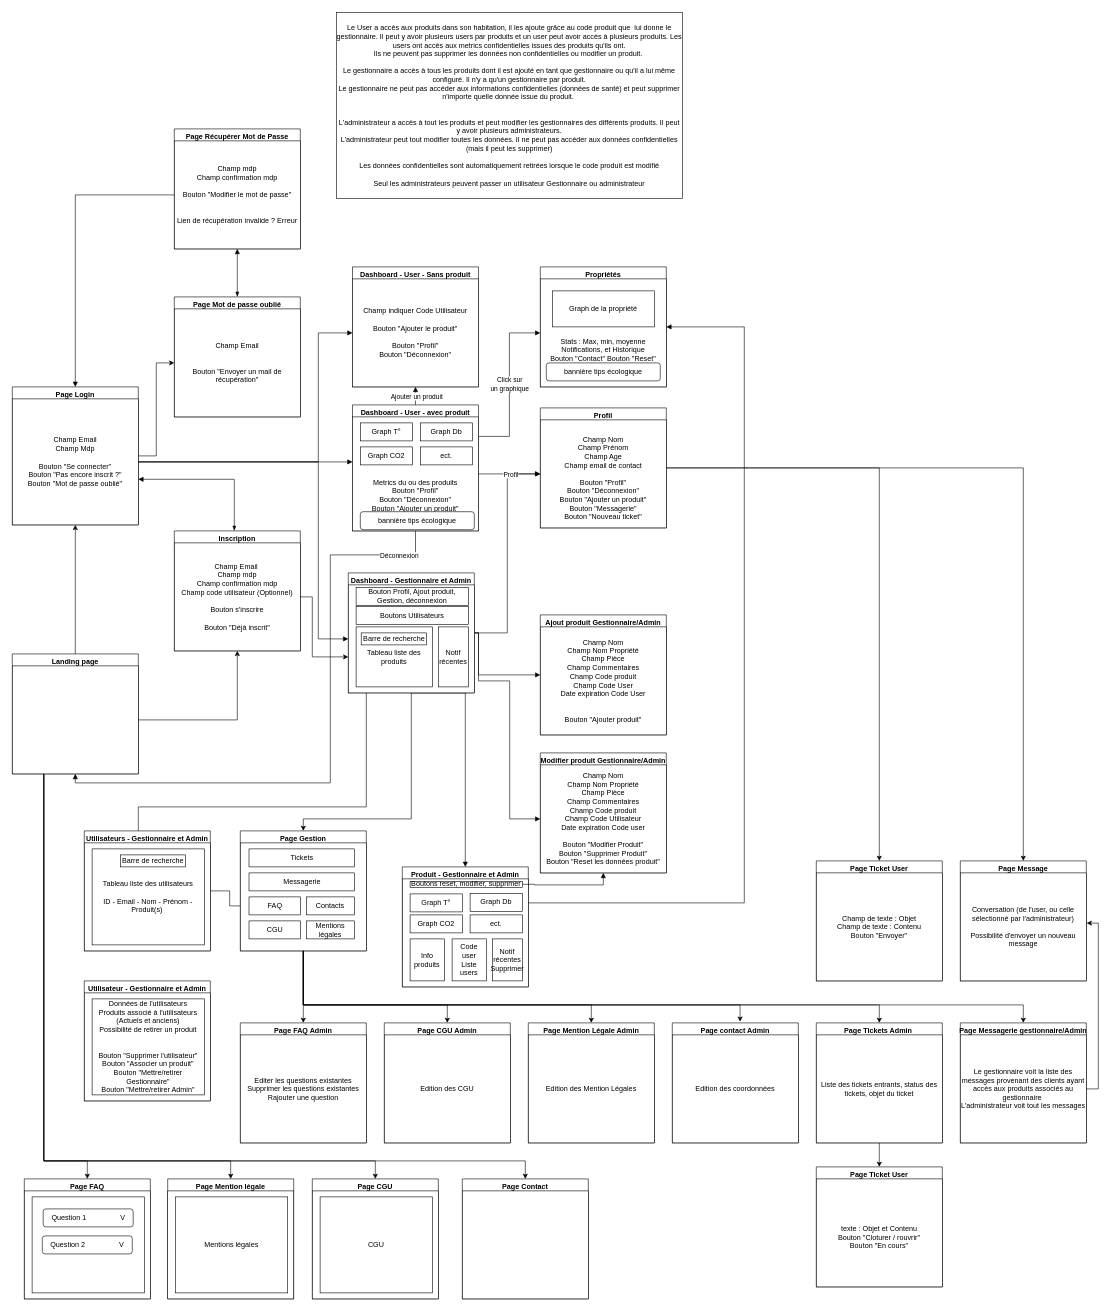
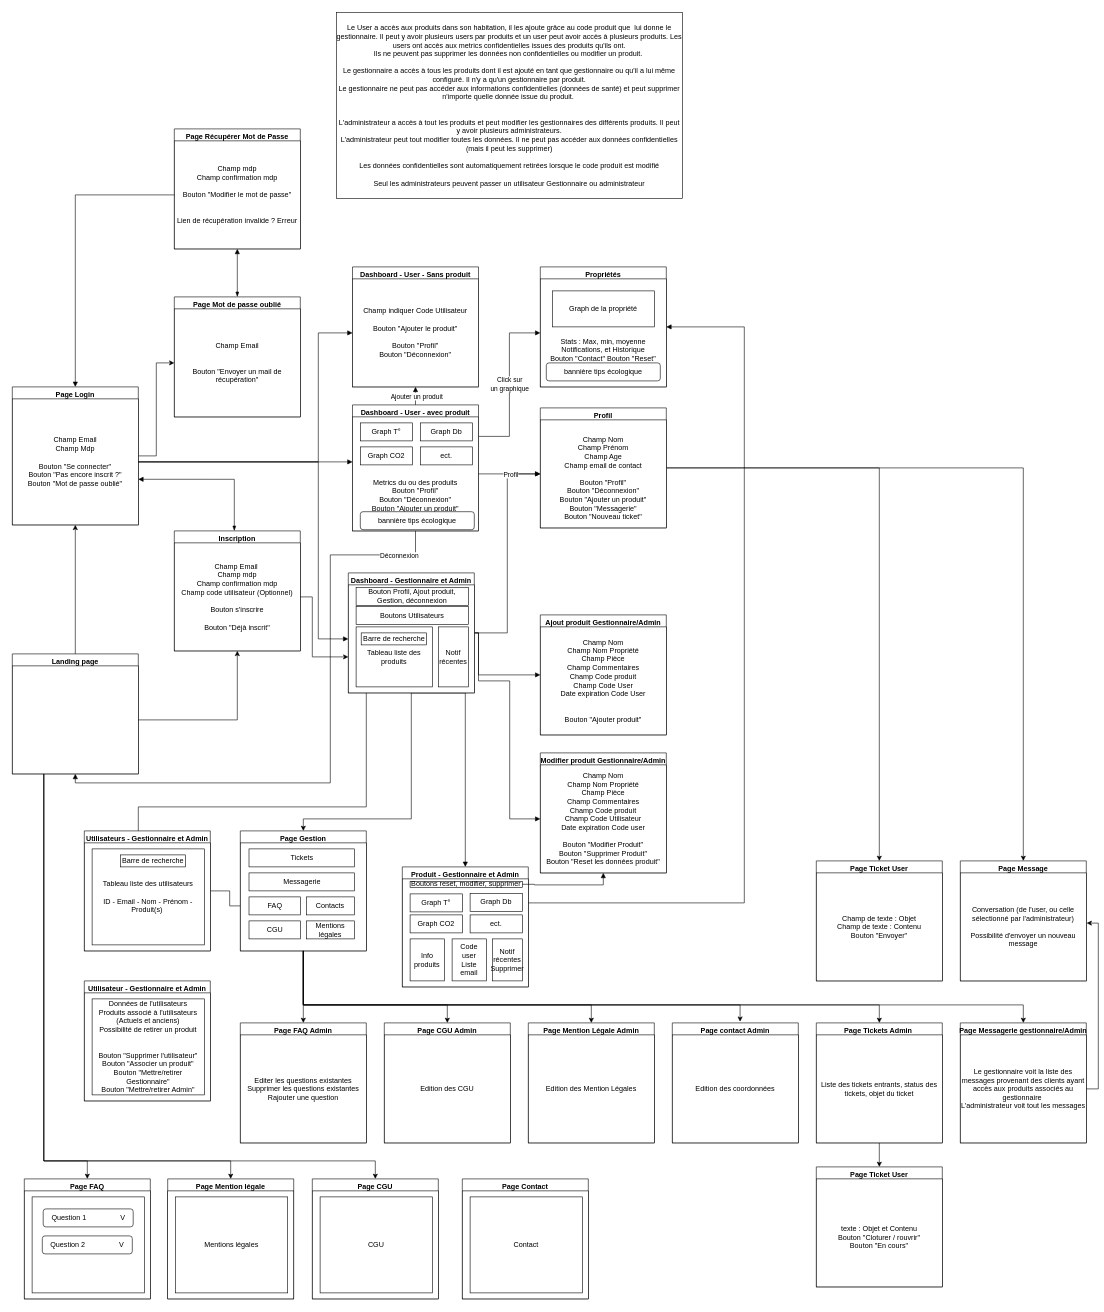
node "Code user Liste users": label "Code user Liste users" -> "Code user Liste email"
edge "Landing page" -> "Page Contact": removed
node "Contact": added
